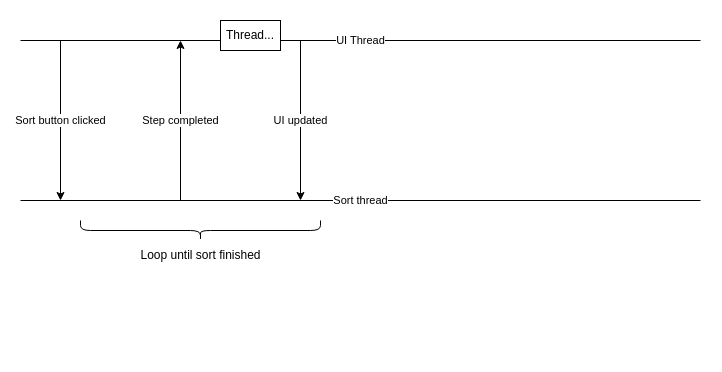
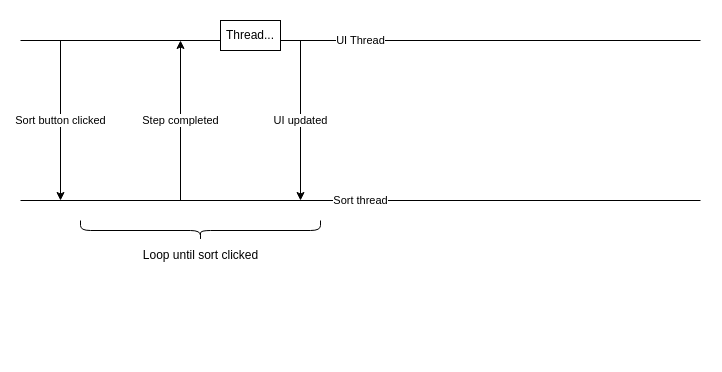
node "Loop until sort finished": label "Loop until sort finished" -> "Loop until sort clicked"
